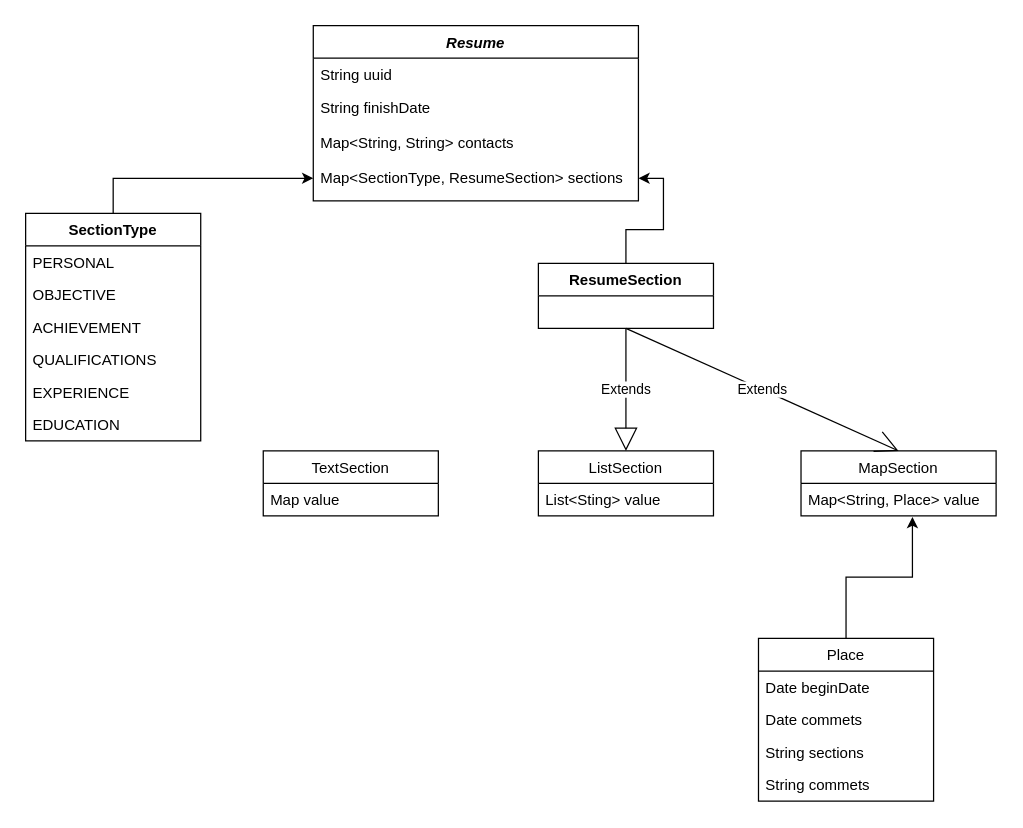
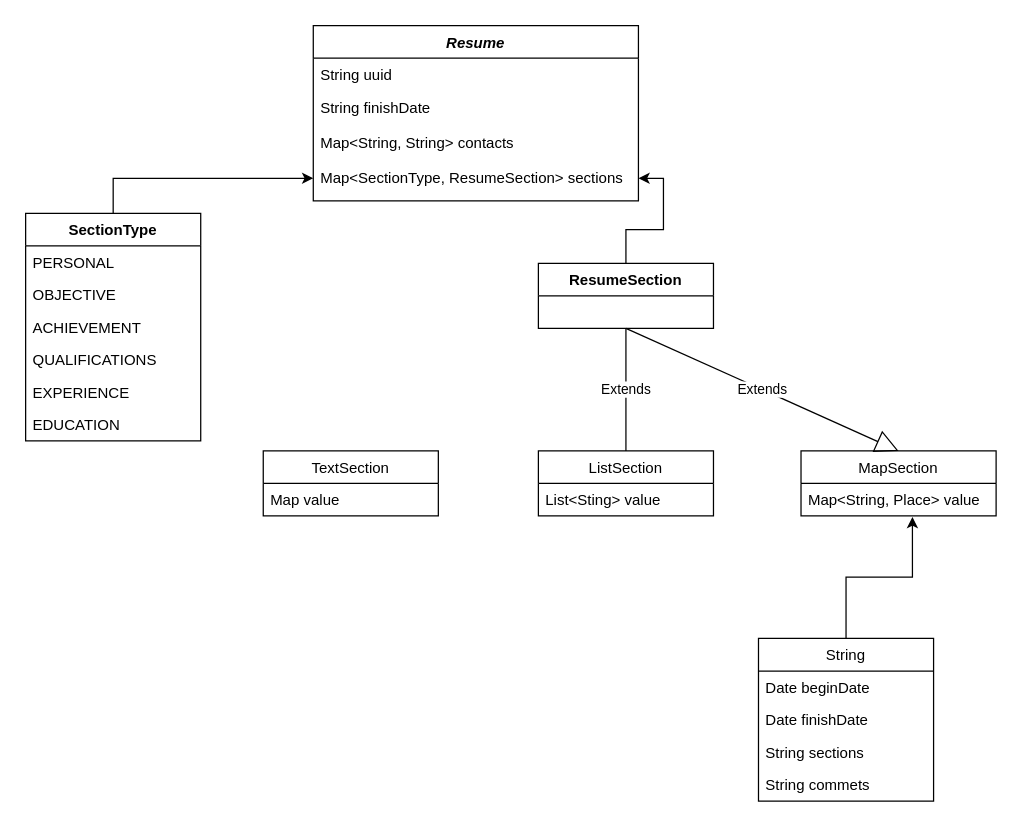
edge "ResumeSection" -> "ListSection": arrowhead block -> none
edge "ResumeSection" -> "MapSection": arrowhead open -> block
node "Place": label "Place" -> "String"
node "Date commets": label "Date commets" -> "Date finishDate"
